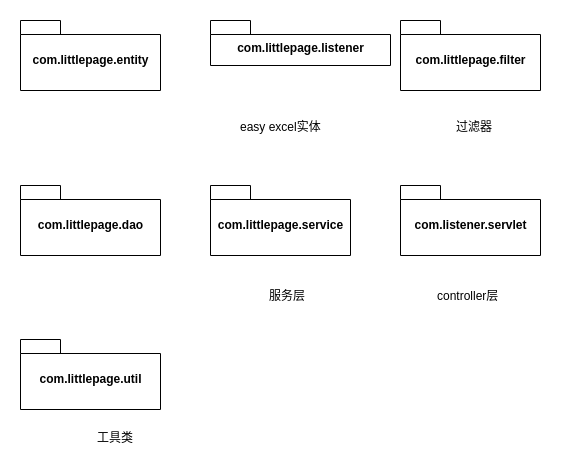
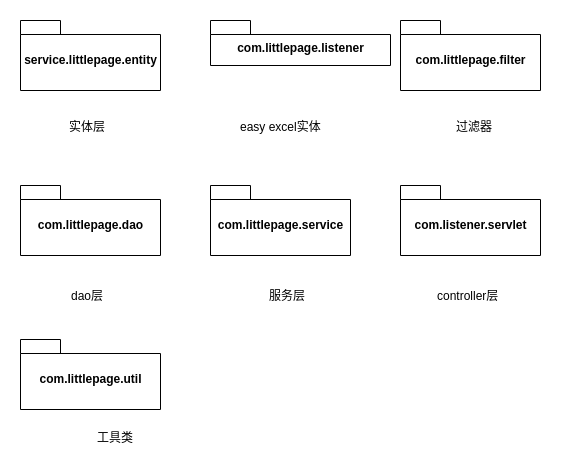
node "com.littlepage.entity": label "com.littlepage.entity" -> "service.littlepage.entity"
node "实体层": added
node "dao层": added
